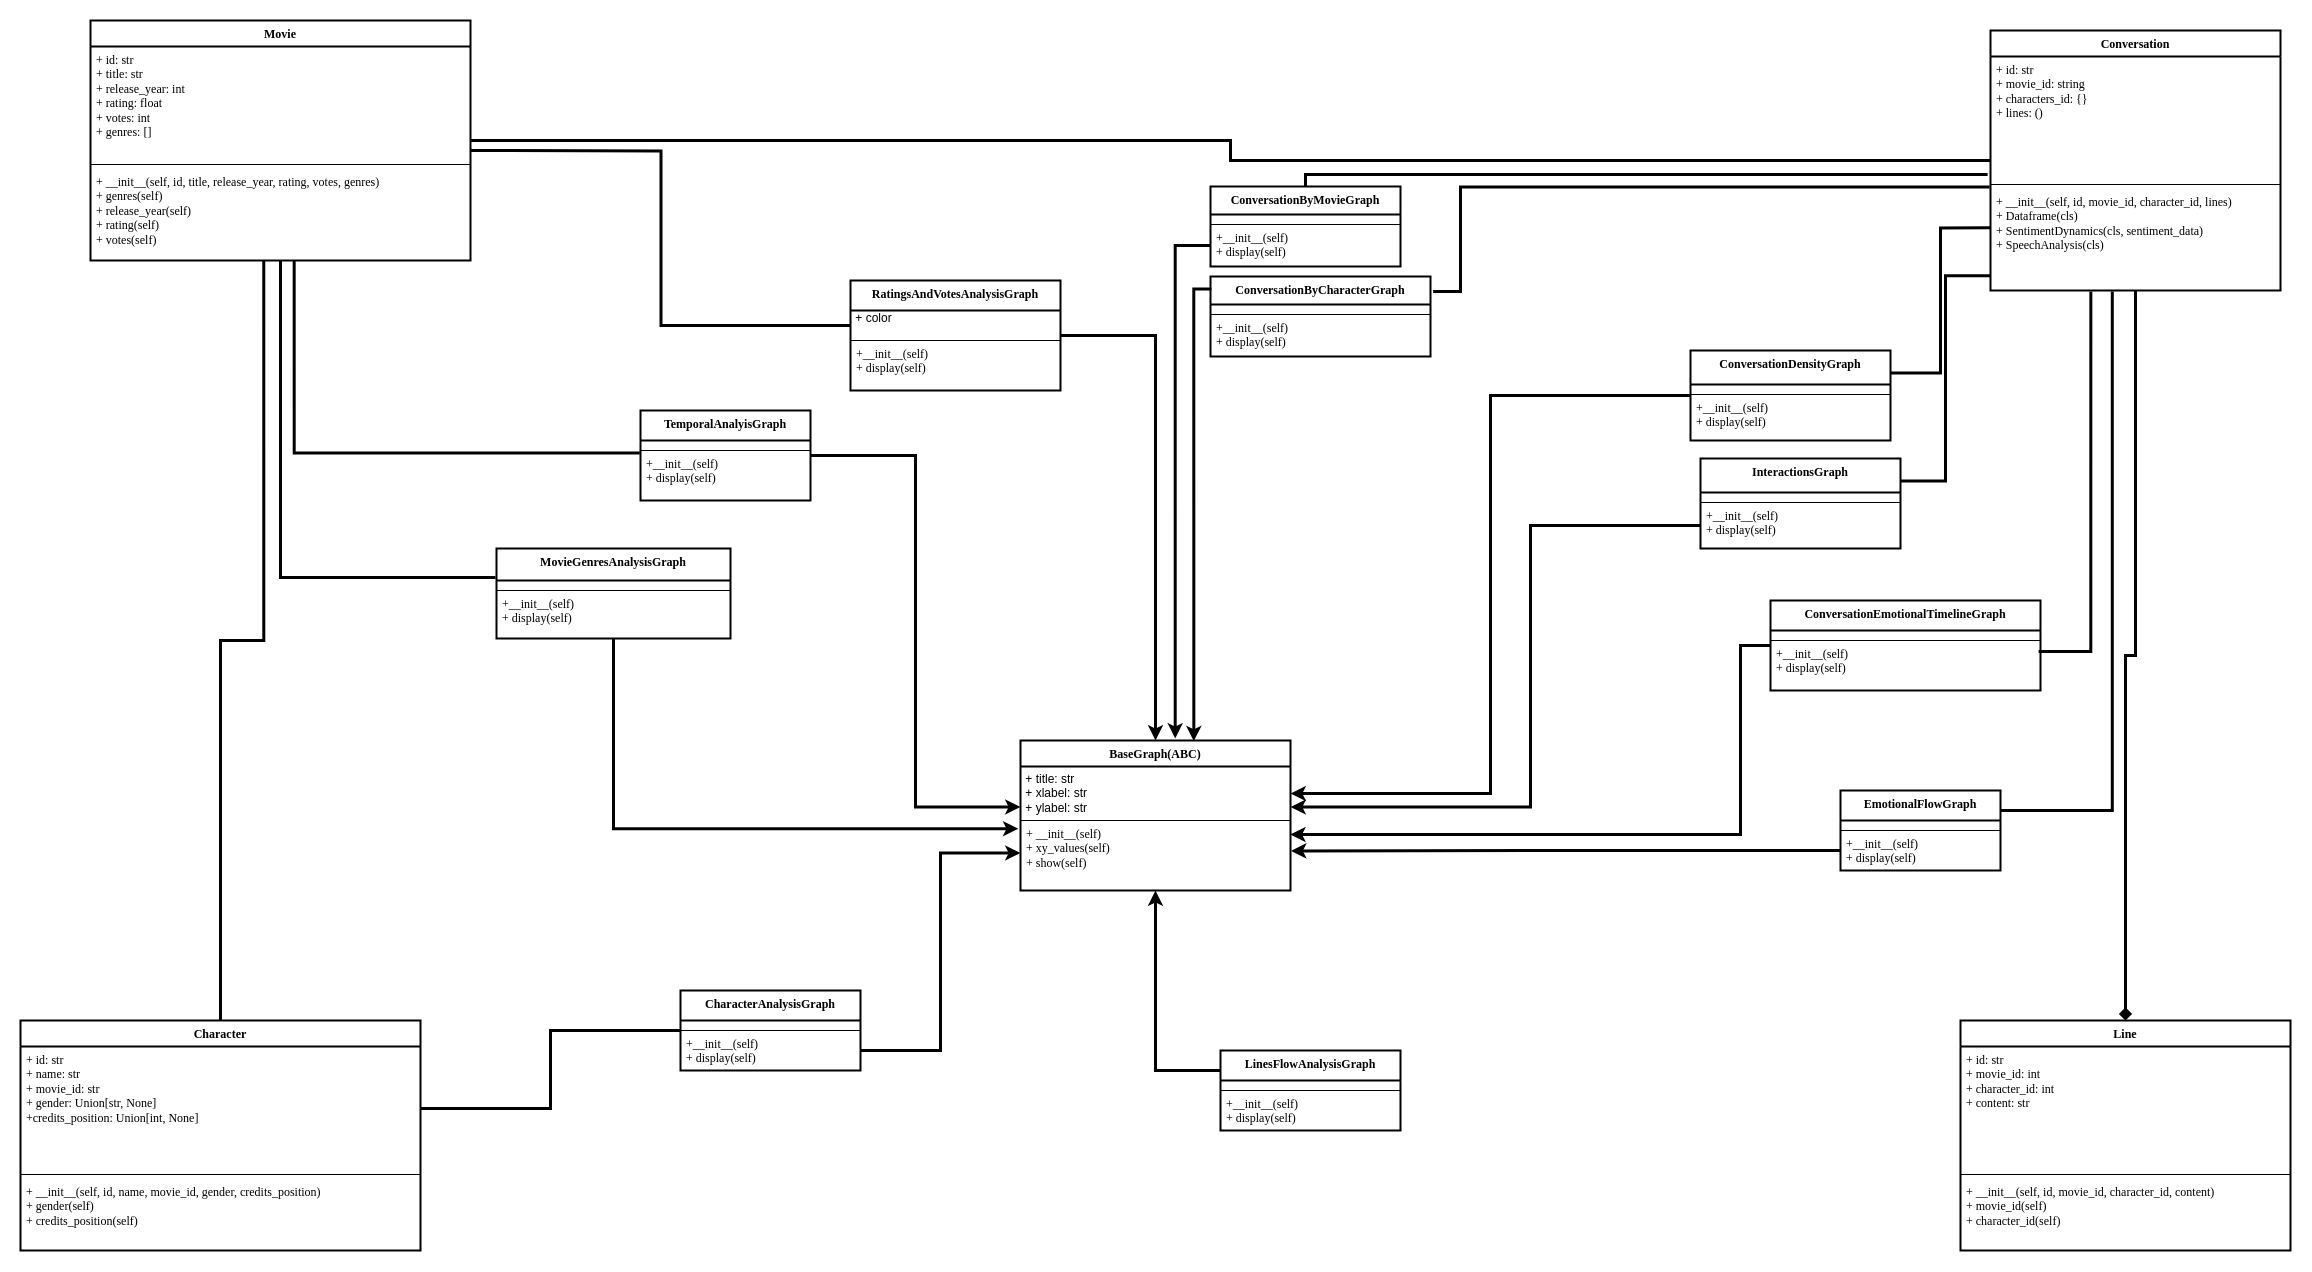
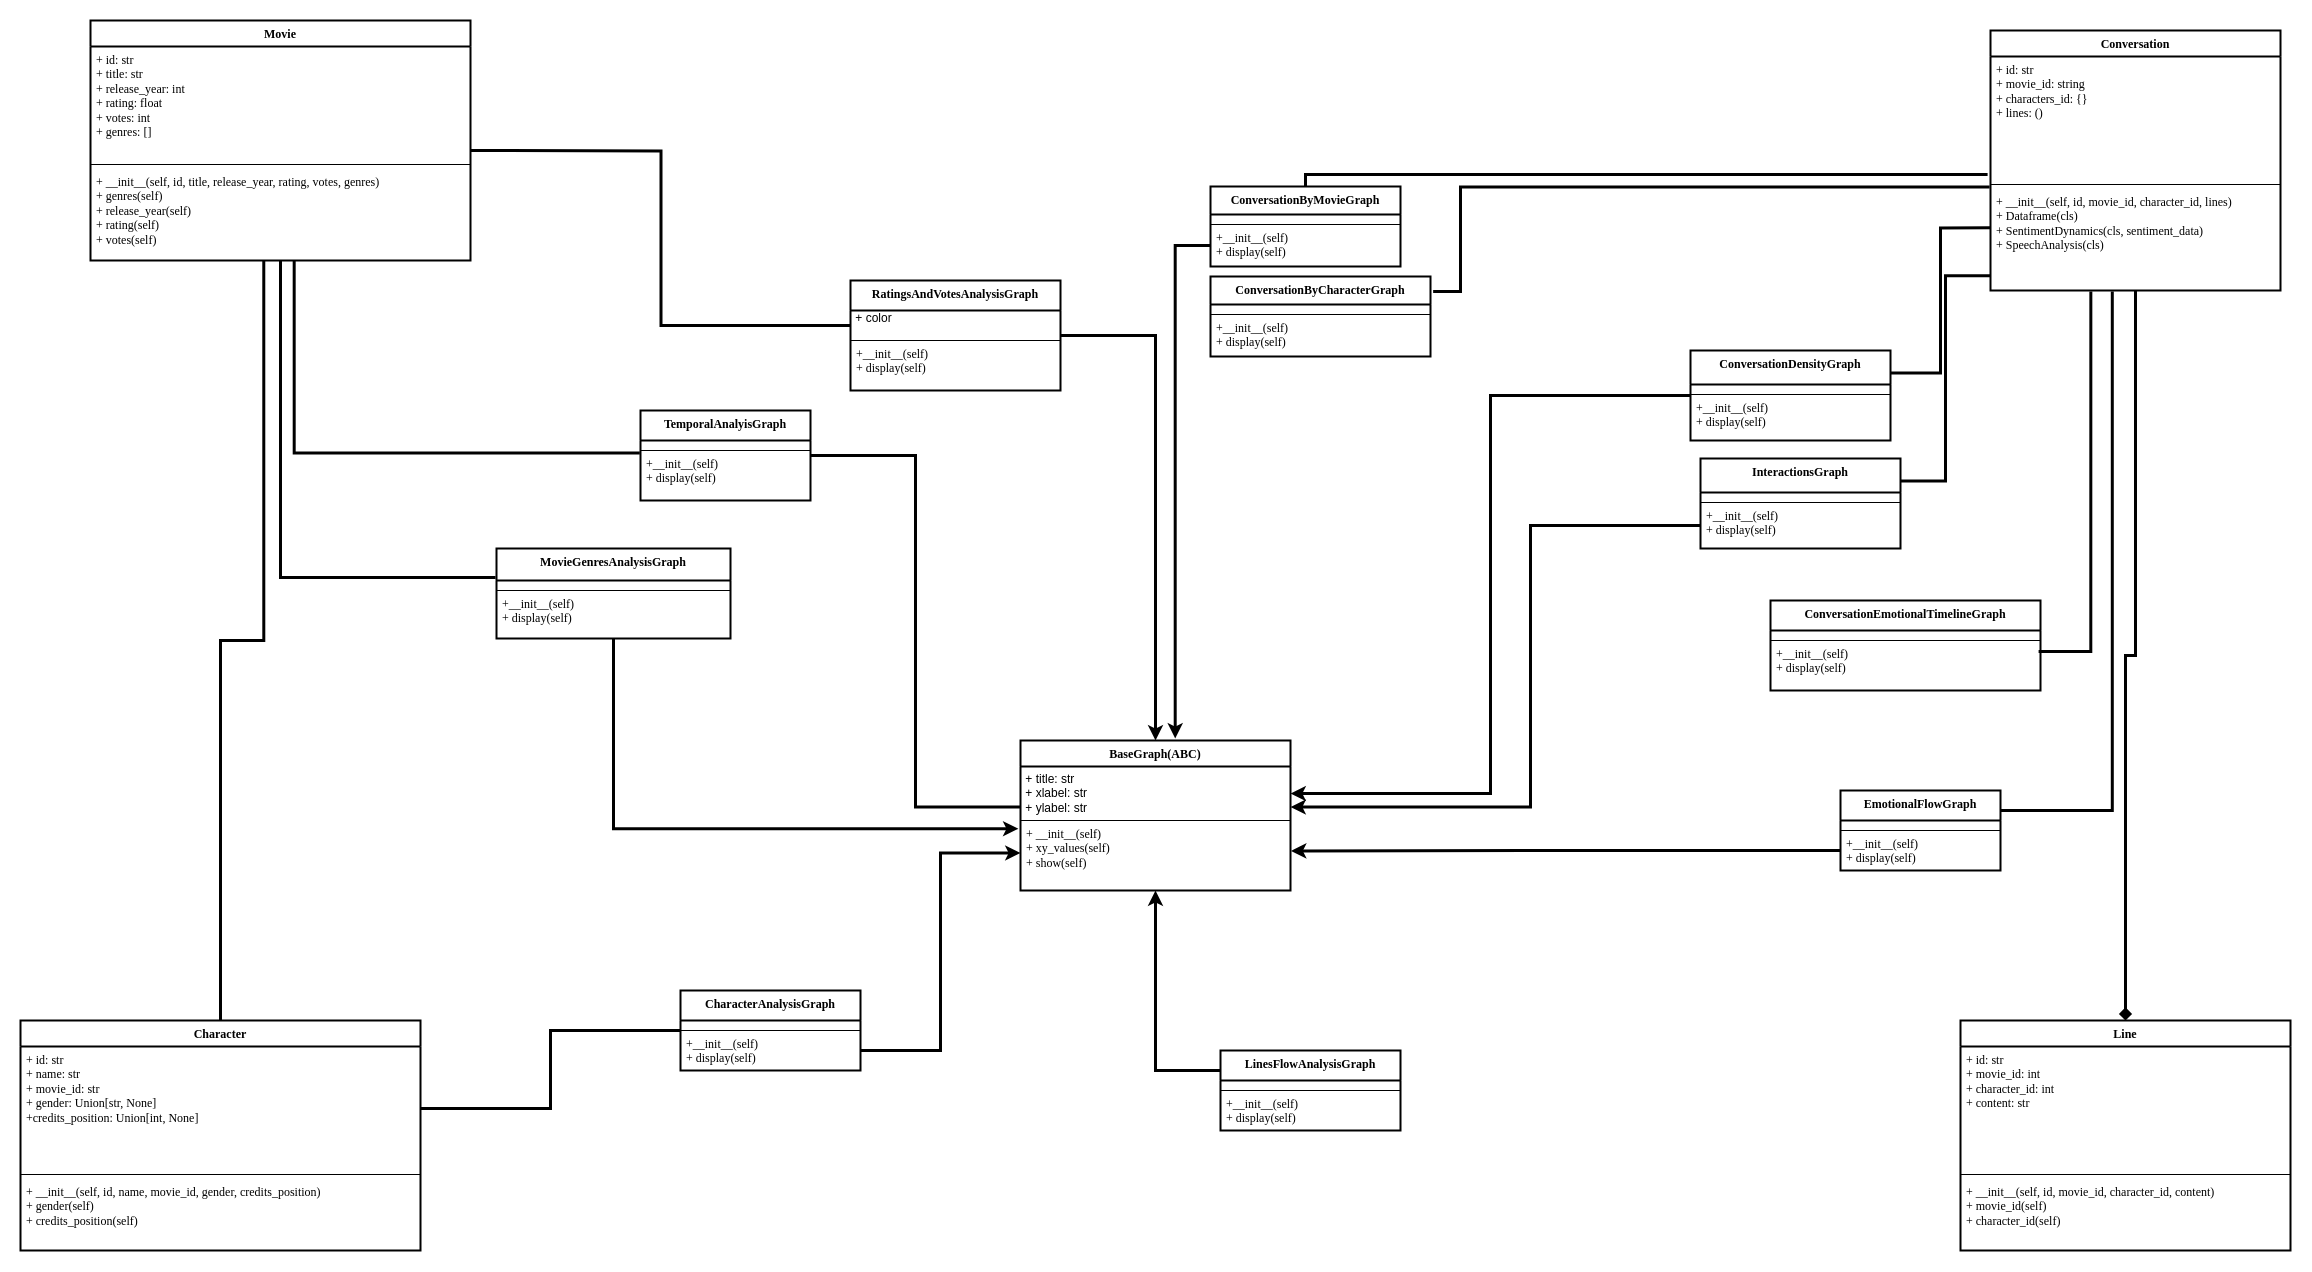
edge "Movie" -- "Conversation": removed
edge "ConversationByCharacterGraph" -> "BaseGraph(ABC)": removed
edge "TemporalAnalyisGraph" -> "+ title: str + xlabel: str + ylabel: str": arrowhead classic -> none
edge "ConversationEmotionalTimelineGraph" -> "+ __init__(self) + xy_values(self) + show(self)": removed
